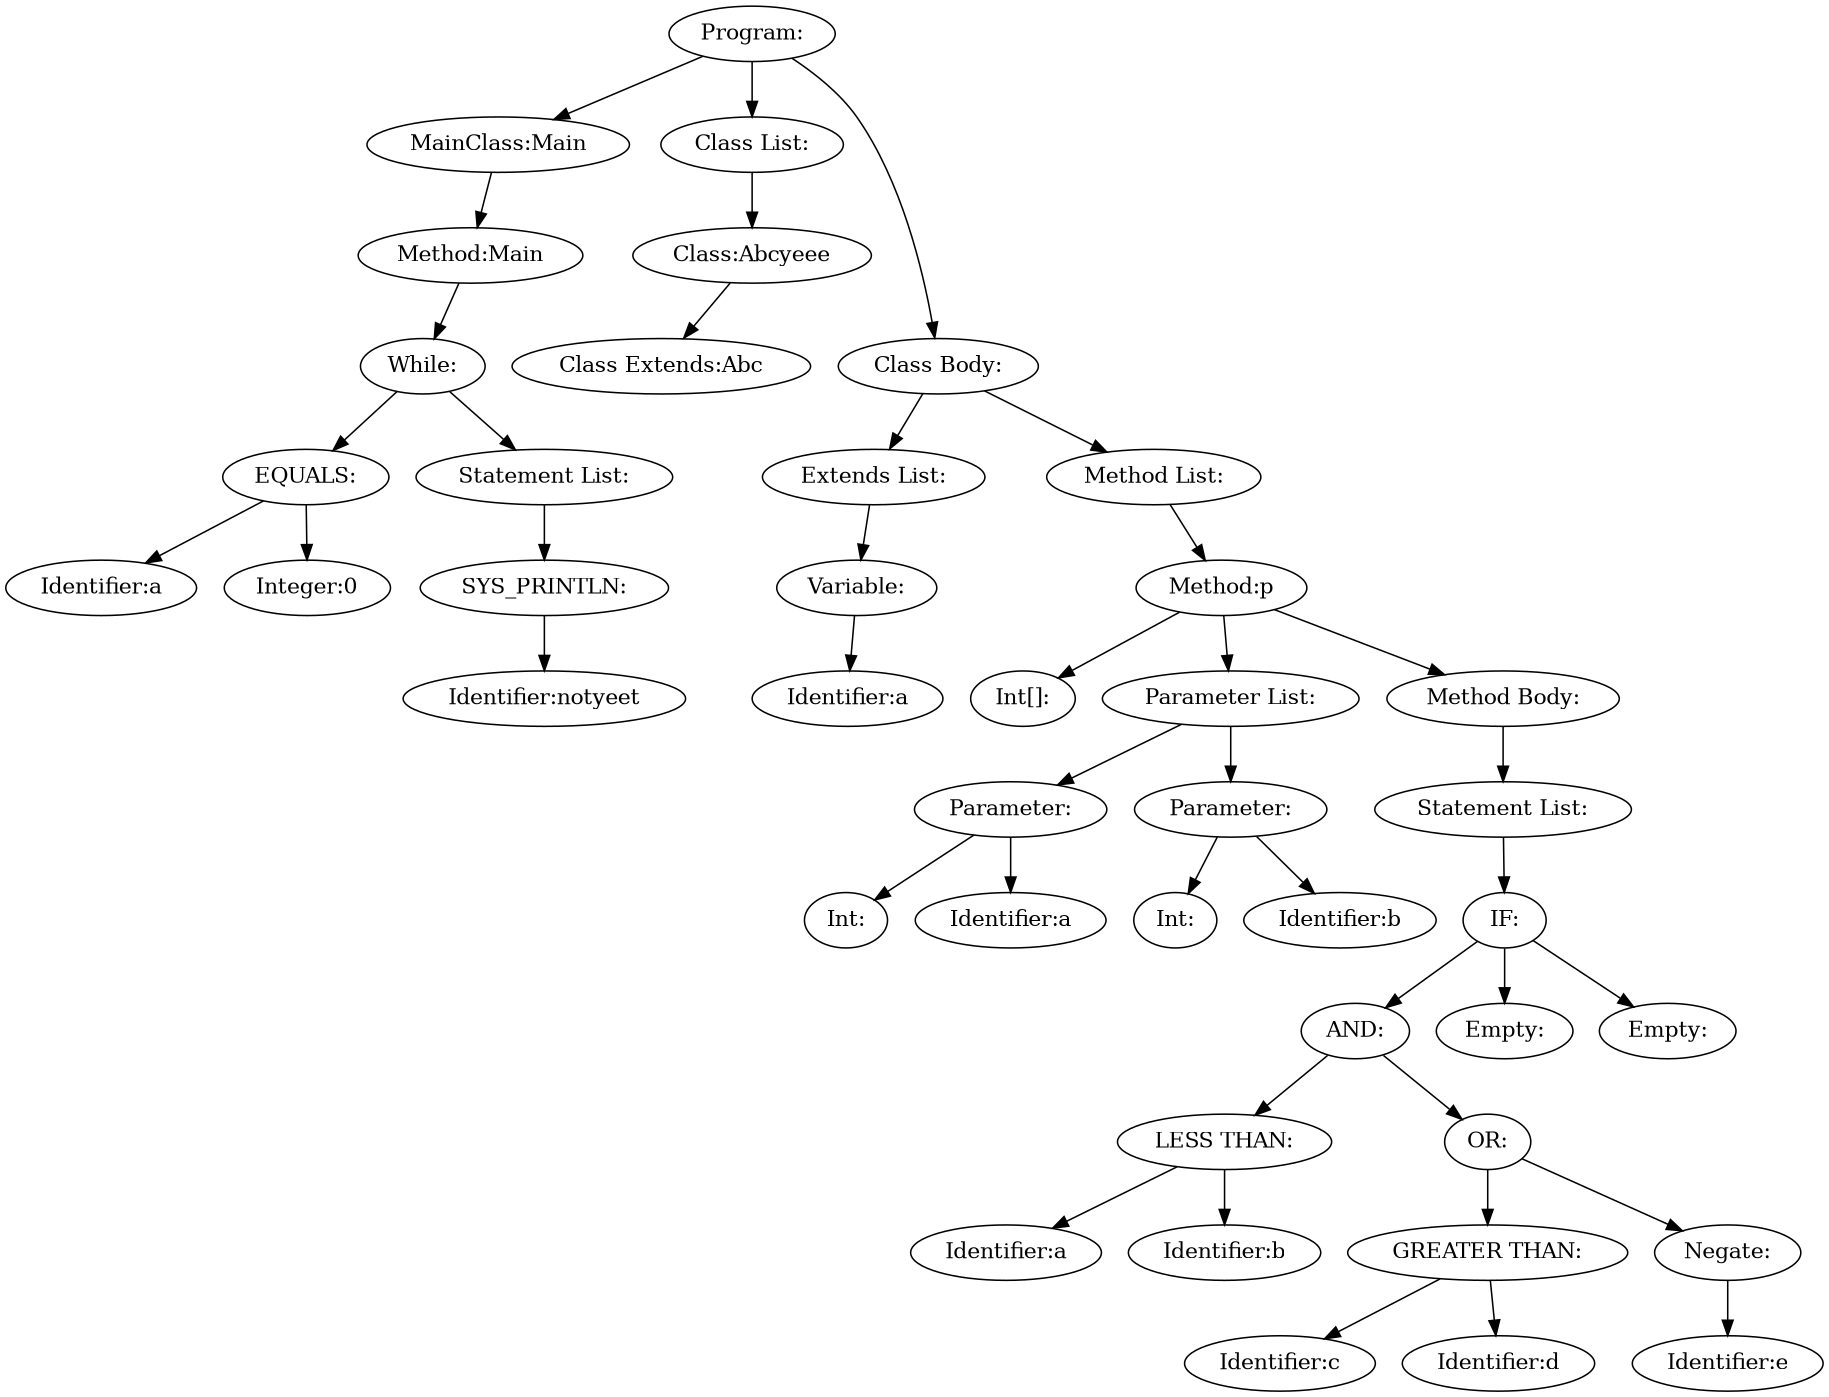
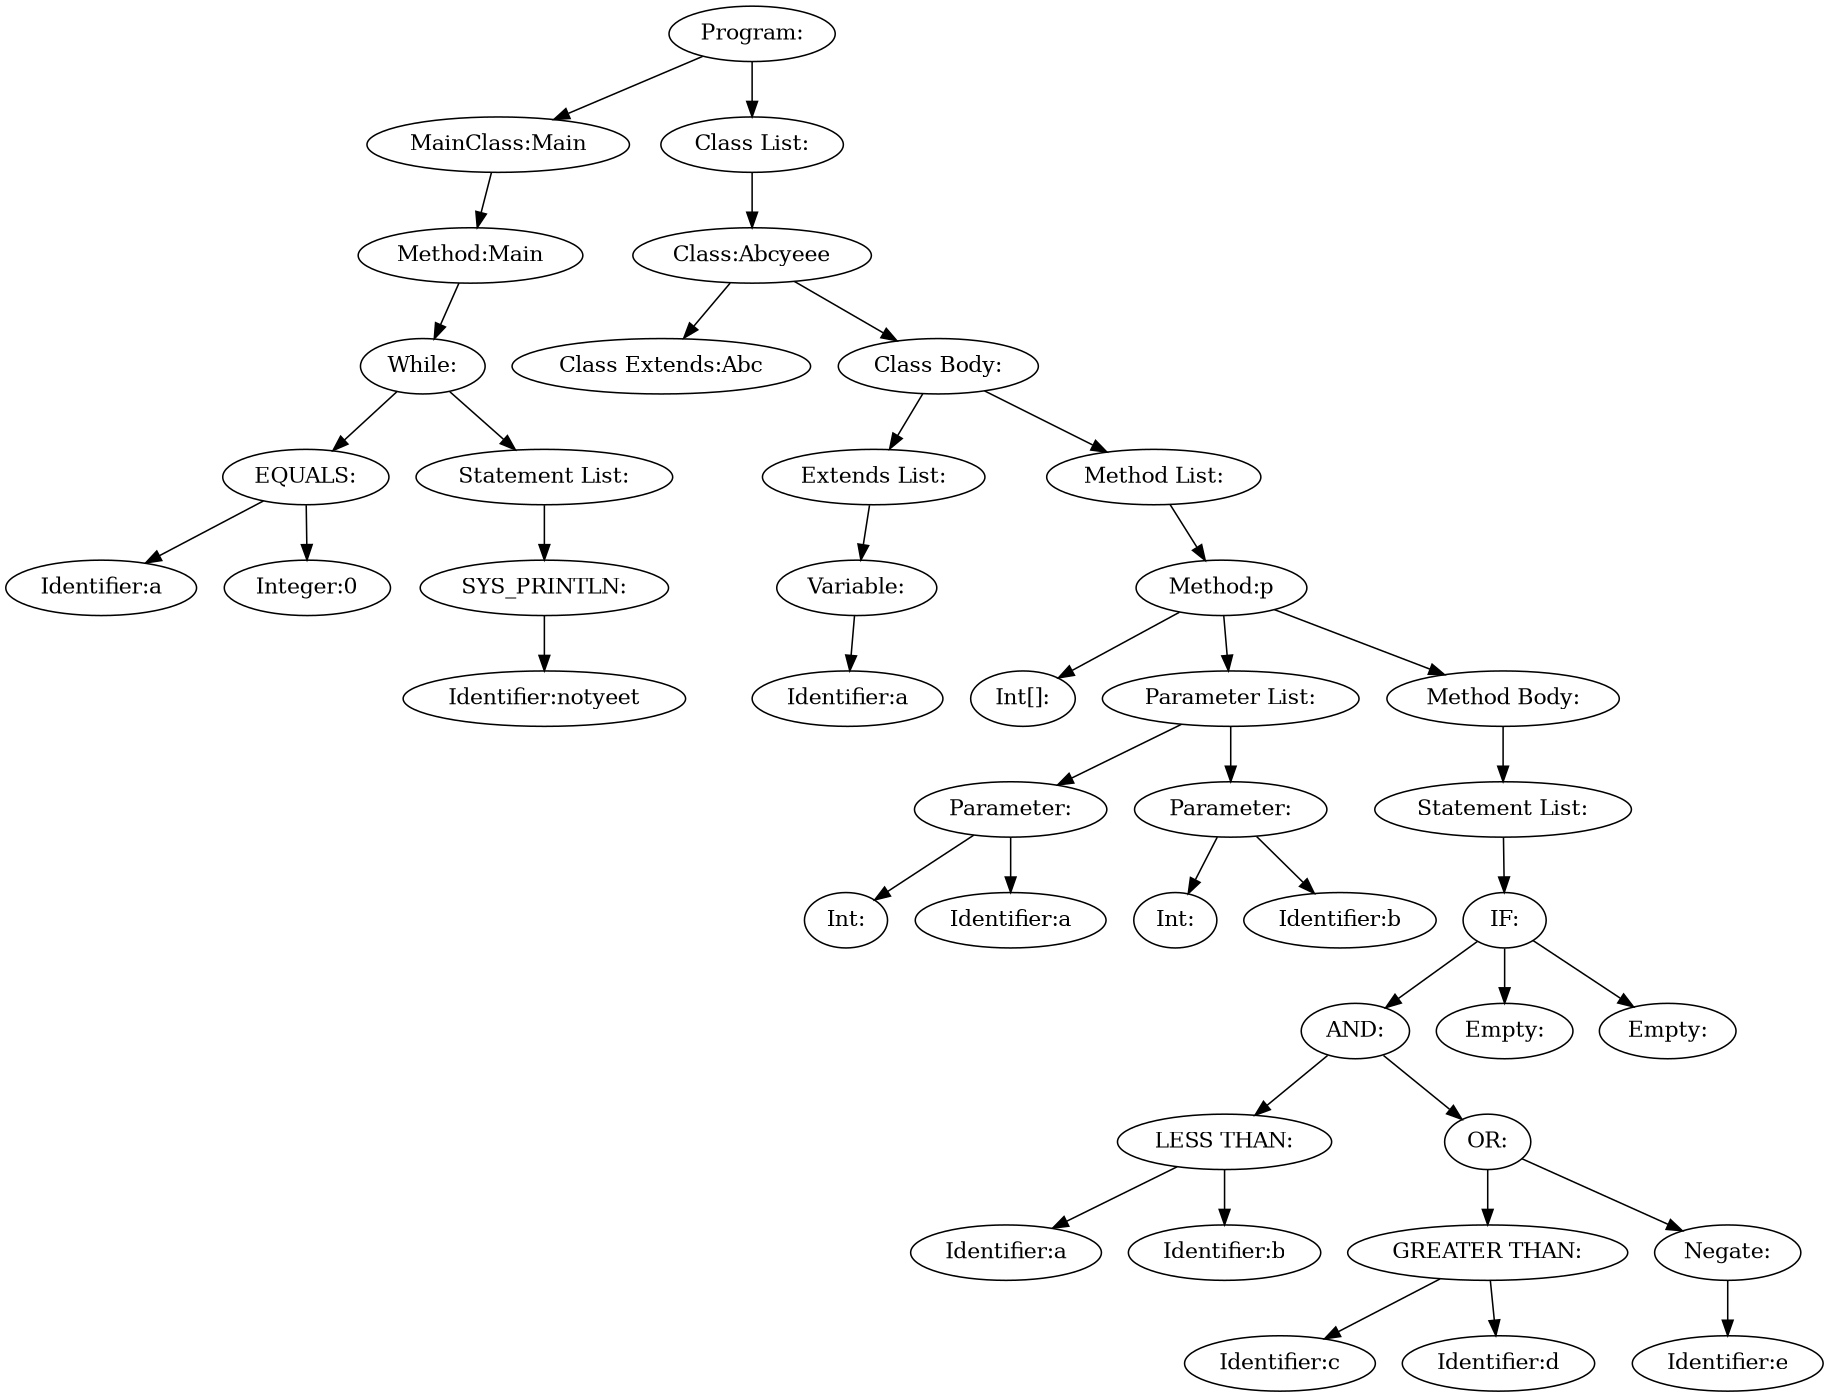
edge "Program:" -> "Class Body:": now "Class:Abcyeee" -> "Class Body:"
